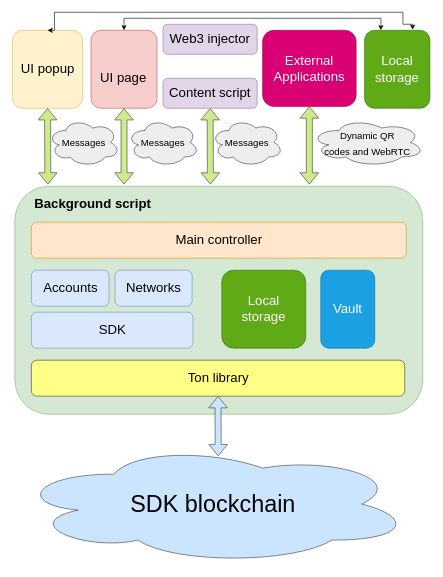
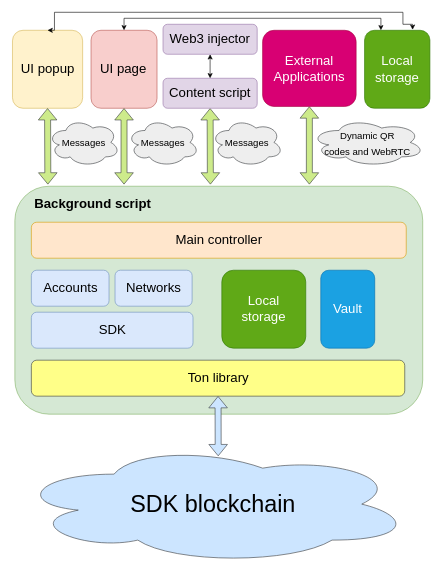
edge "Web3 injector" -- "Content script": added
node "UI page": moved (123, 77) -> (123, 68)
